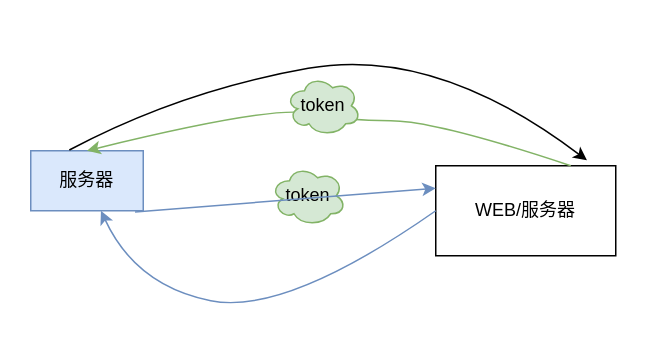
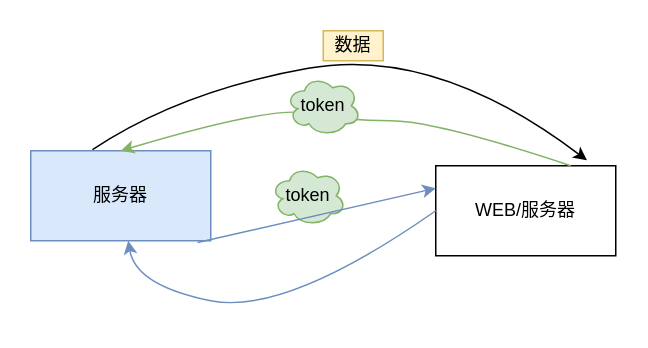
node "数据": added
node "服务器": size 113x60 -> 180x90
